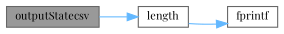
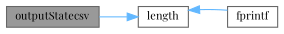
edge "length" -> "fprintf": reversed
